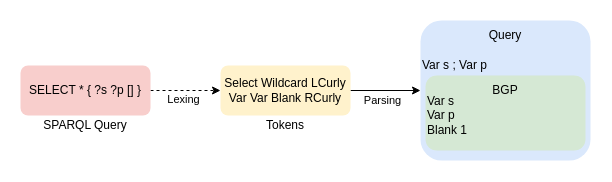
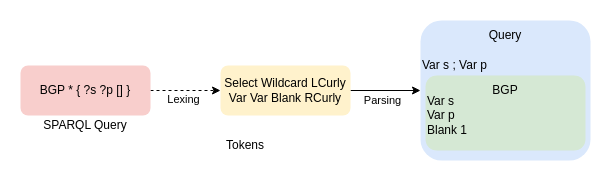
node "SELECT * { ?s ?p [] }": label "SELECT * { ?s ?p [] }" -> "BGP * { ?s ?p [] }"
node "Tokens": moved (286, 126) -> (246, 146)
